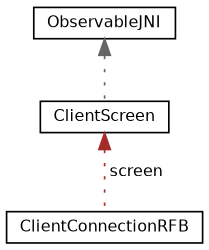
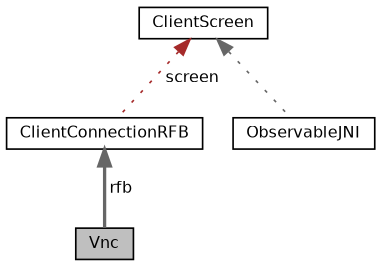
edge "ClientScreen" -> "ObservableJNI": reversed
node "Vnc": added
